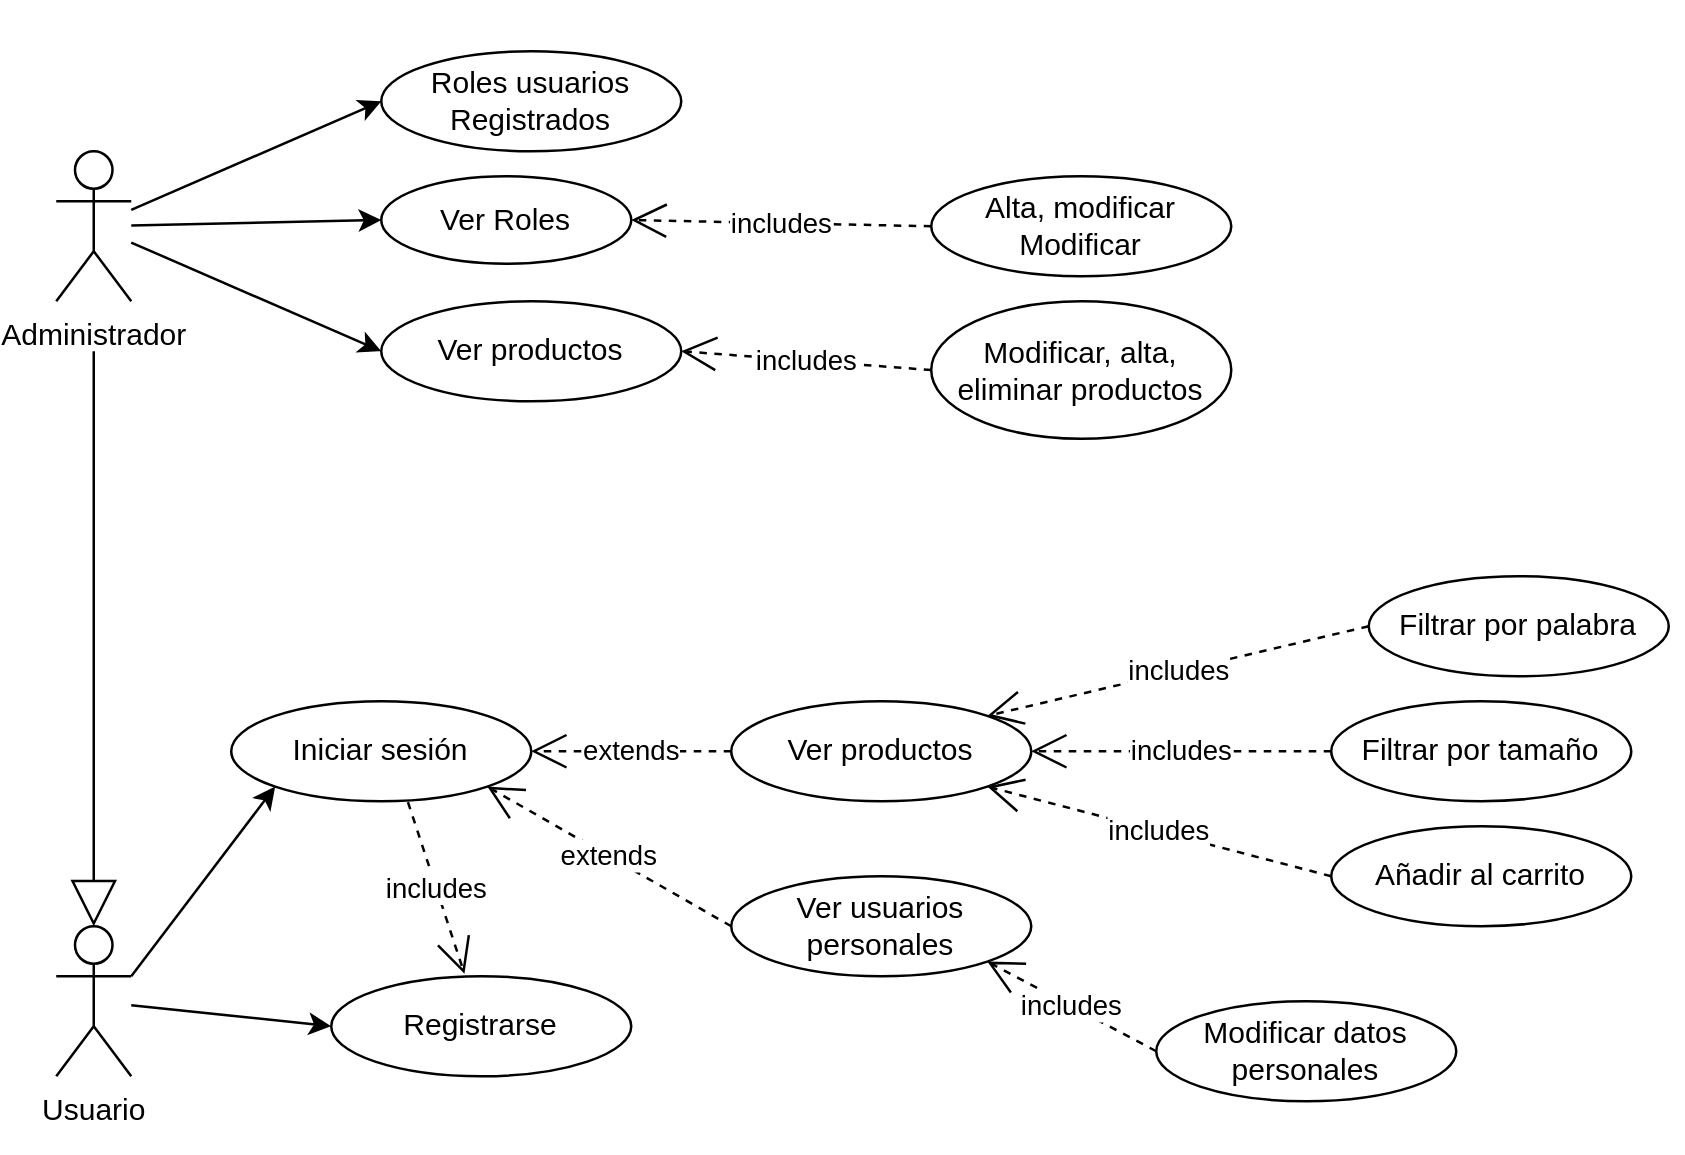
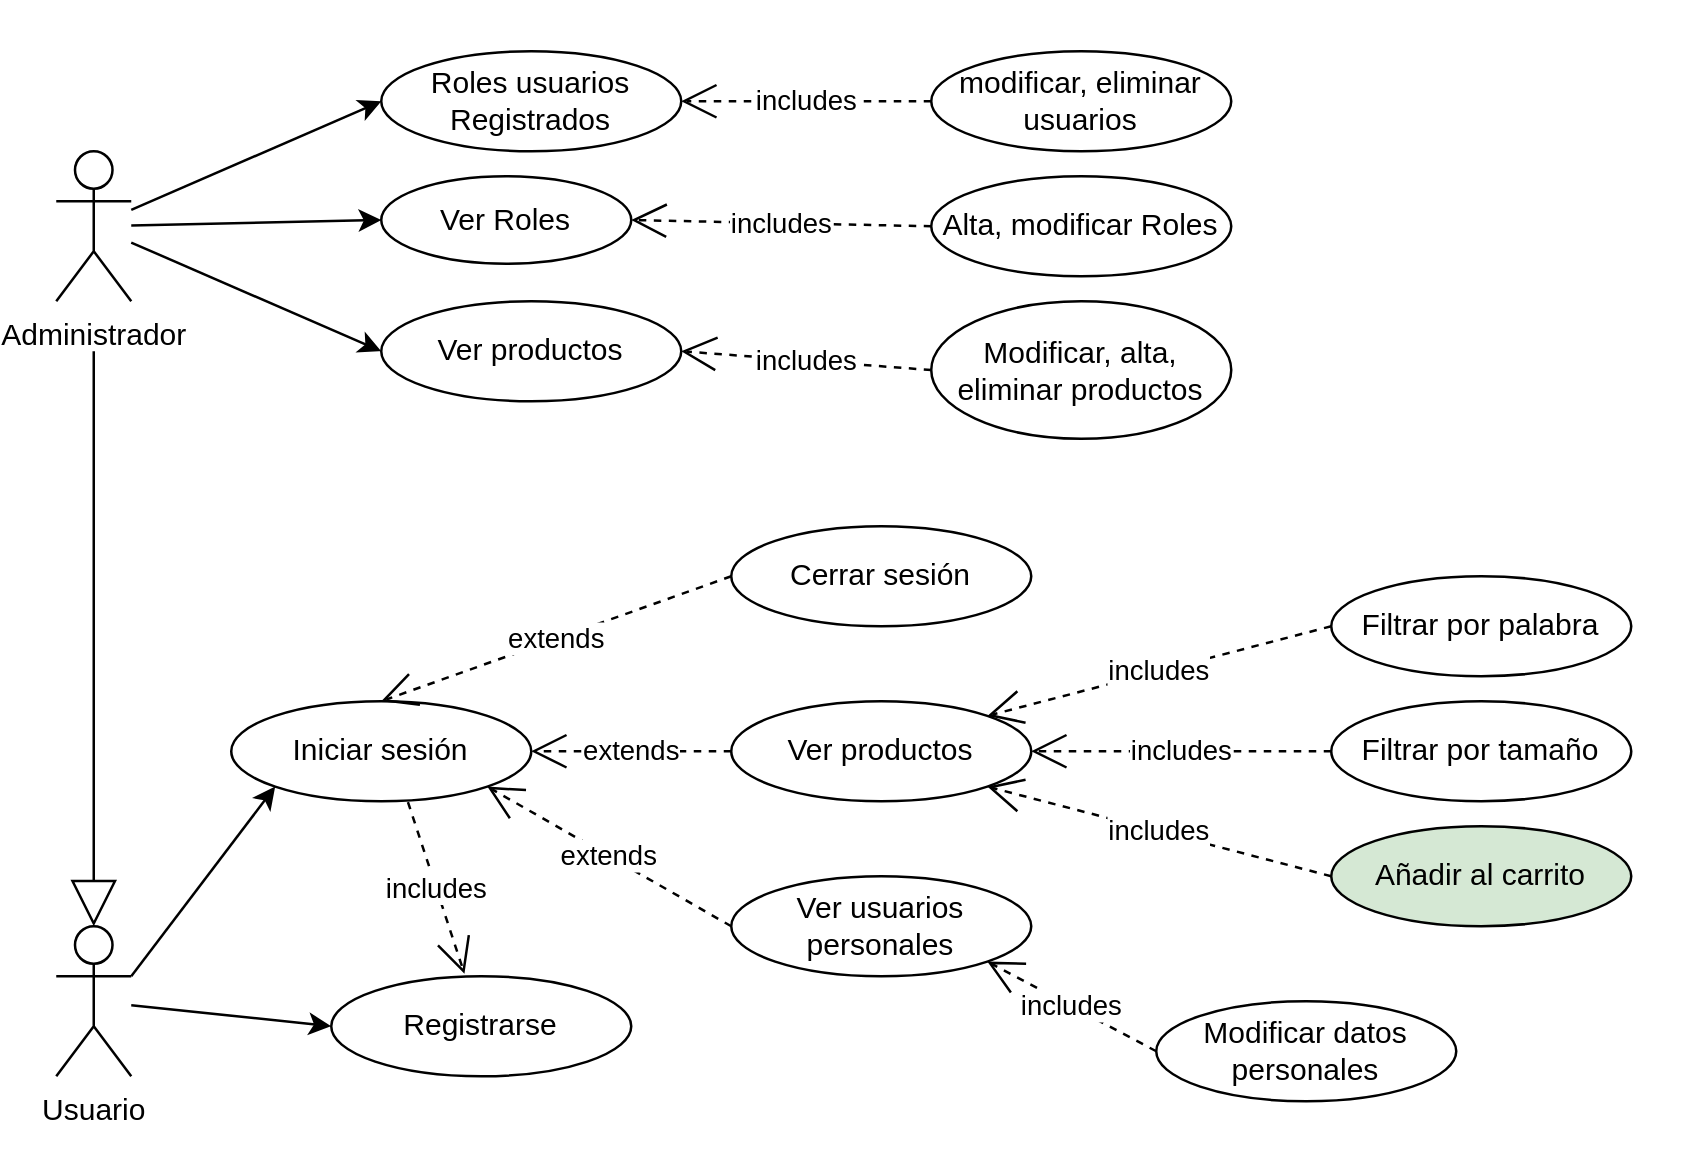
edge "modificar, eliminar usuarios" -> "Roles usuarios Registrados": added, label "includes"
node "modificar, eliminar usuarios": added
node "Alta, modificar Modificar": label "Alta, modificar Modificar" -> "Alta, modificar Roles"
node "Cerrar sesión": added
edge "Cerrar sesión" -> "Iniciar sesión": added, label "extends"
node "Filtrar por palabra": moved (1519, 626) -> (1481, 626)
node "Añadir al carrito": fillcolor #ffffff -> #d5e8d4
